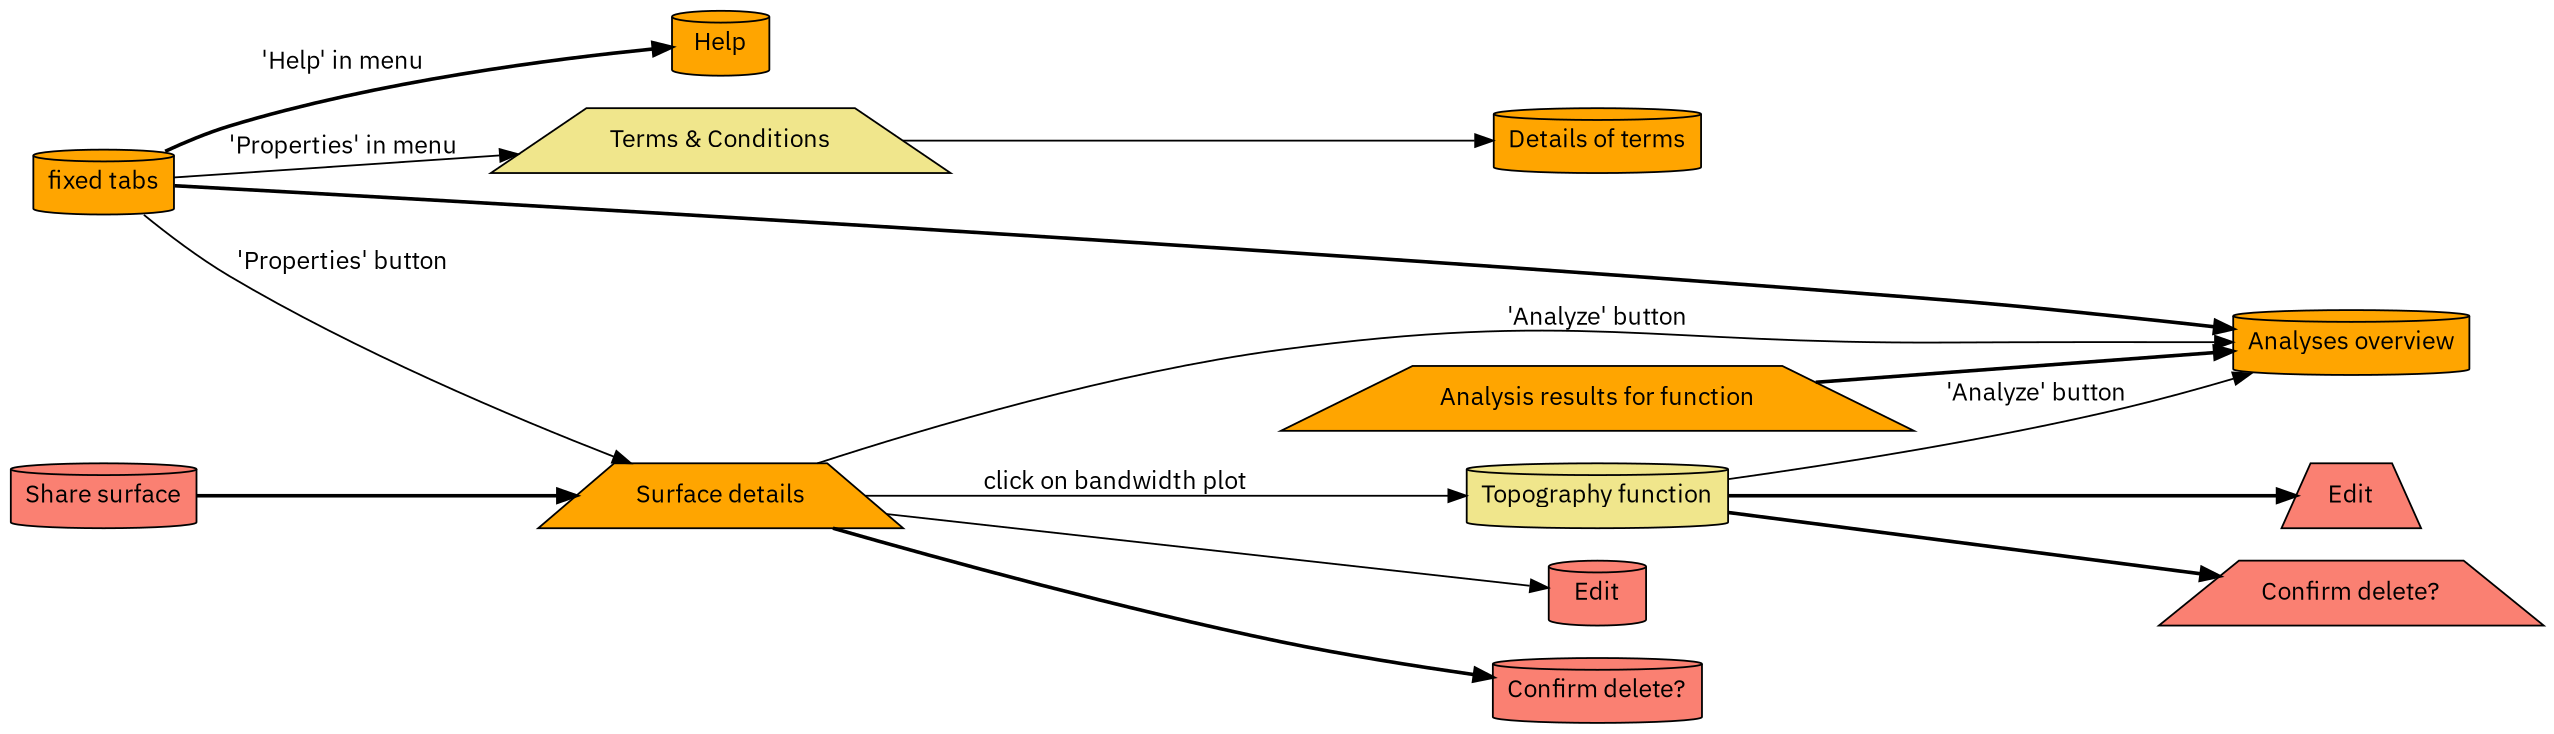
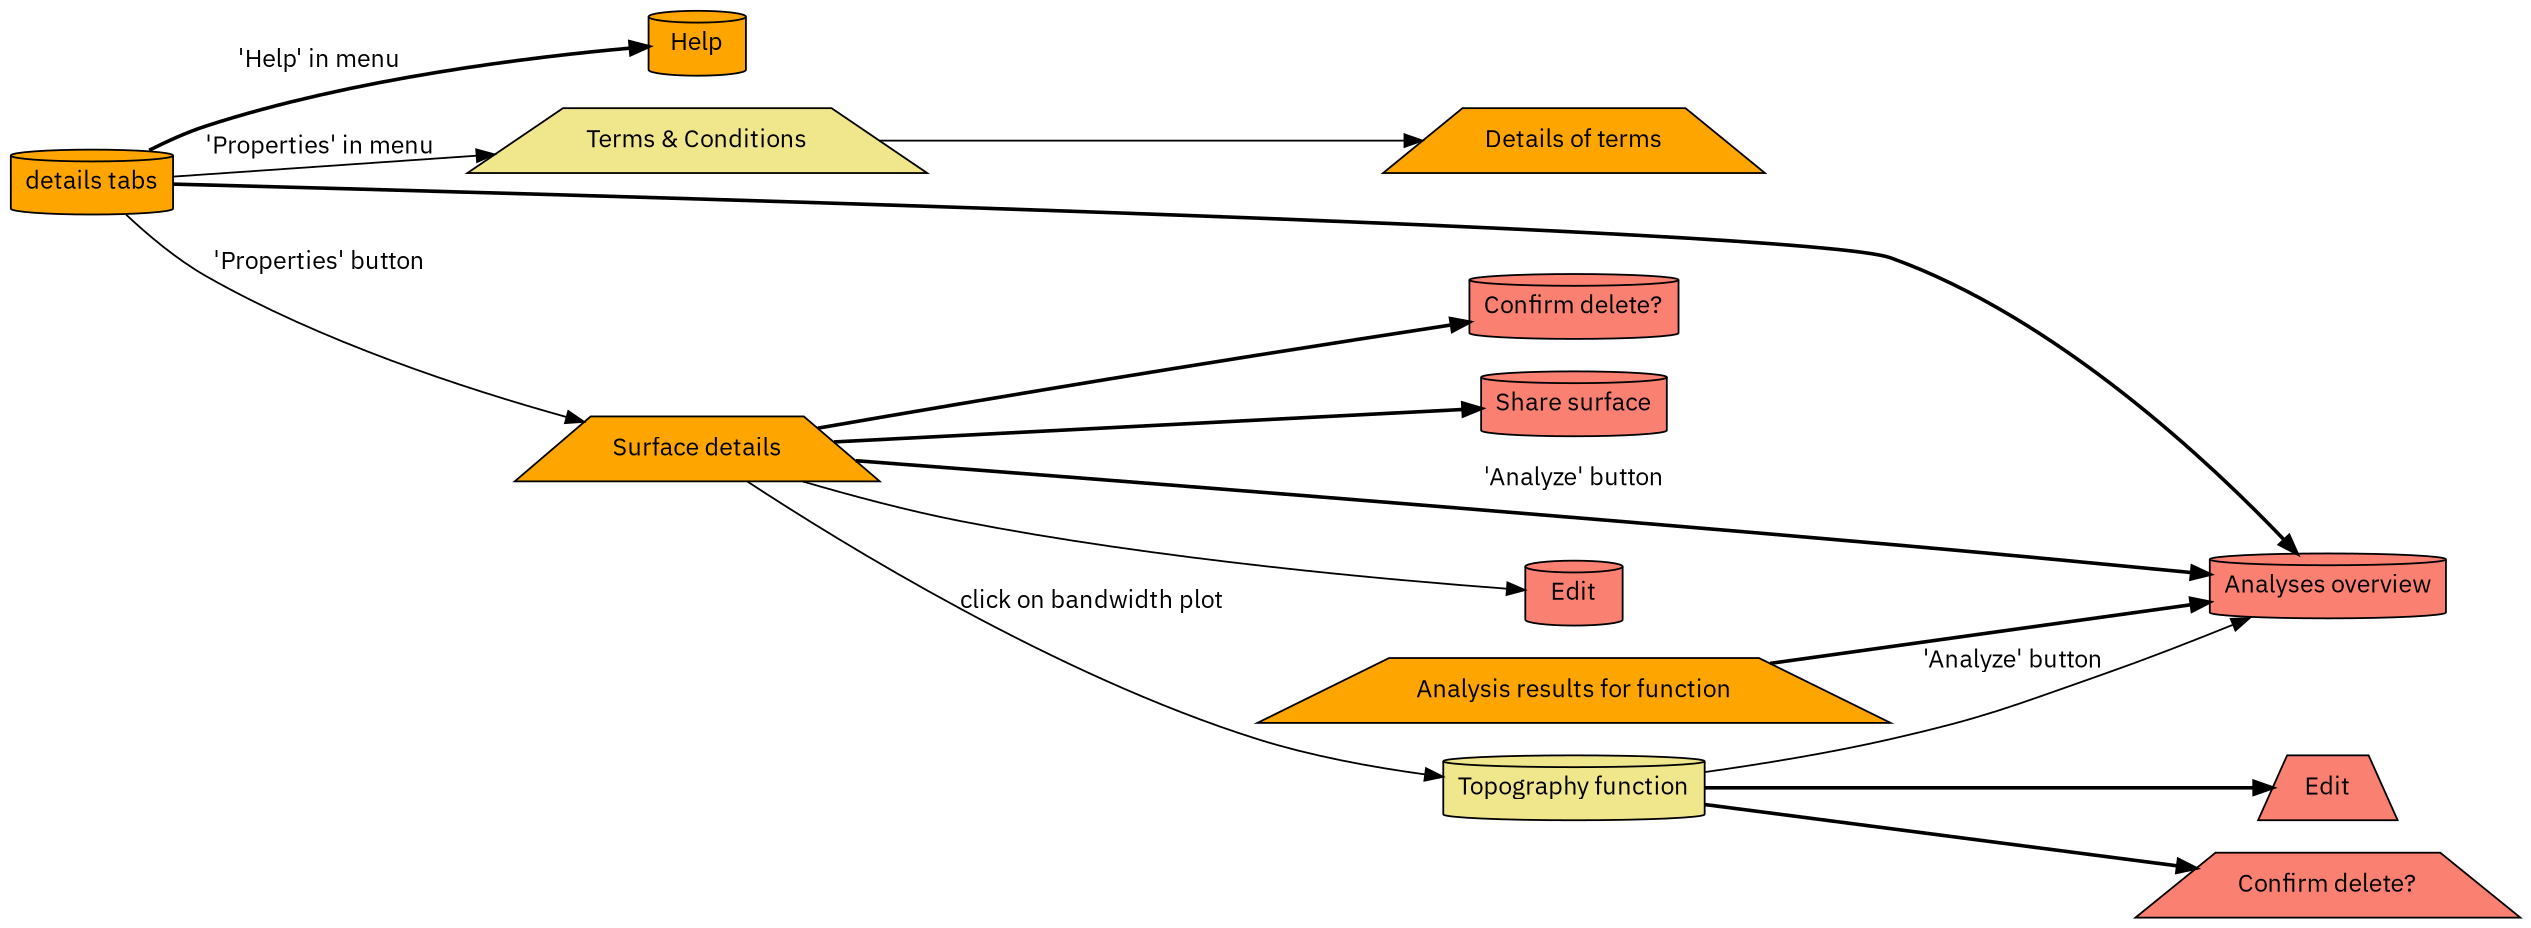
node "Details of terms": shape cylinder -> trapezium
node "fixed tabs": label "fixed tabs" -> "details tabs"
edge "Surface details" -> "Analyses overview": style solid -> bold
node "Analyses overview": fillcolor orange -> salmon
edge "Share surface" -> "Surface details": reversed
